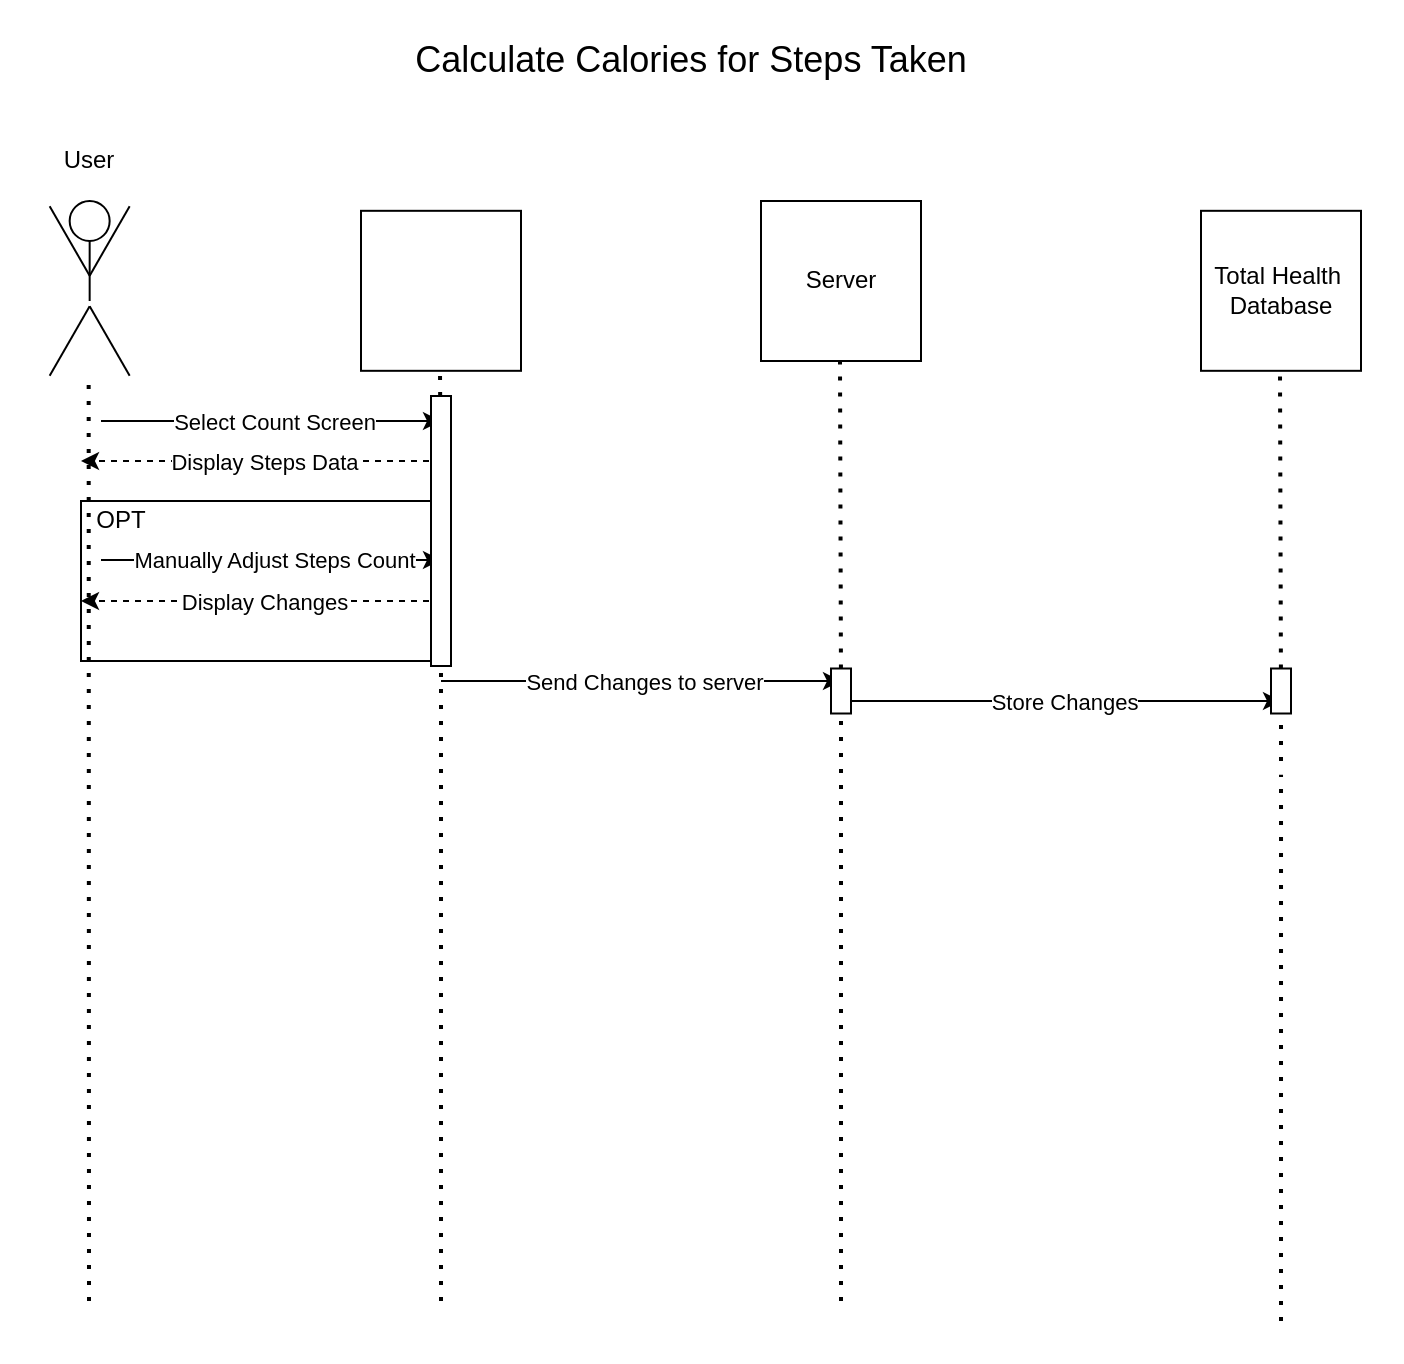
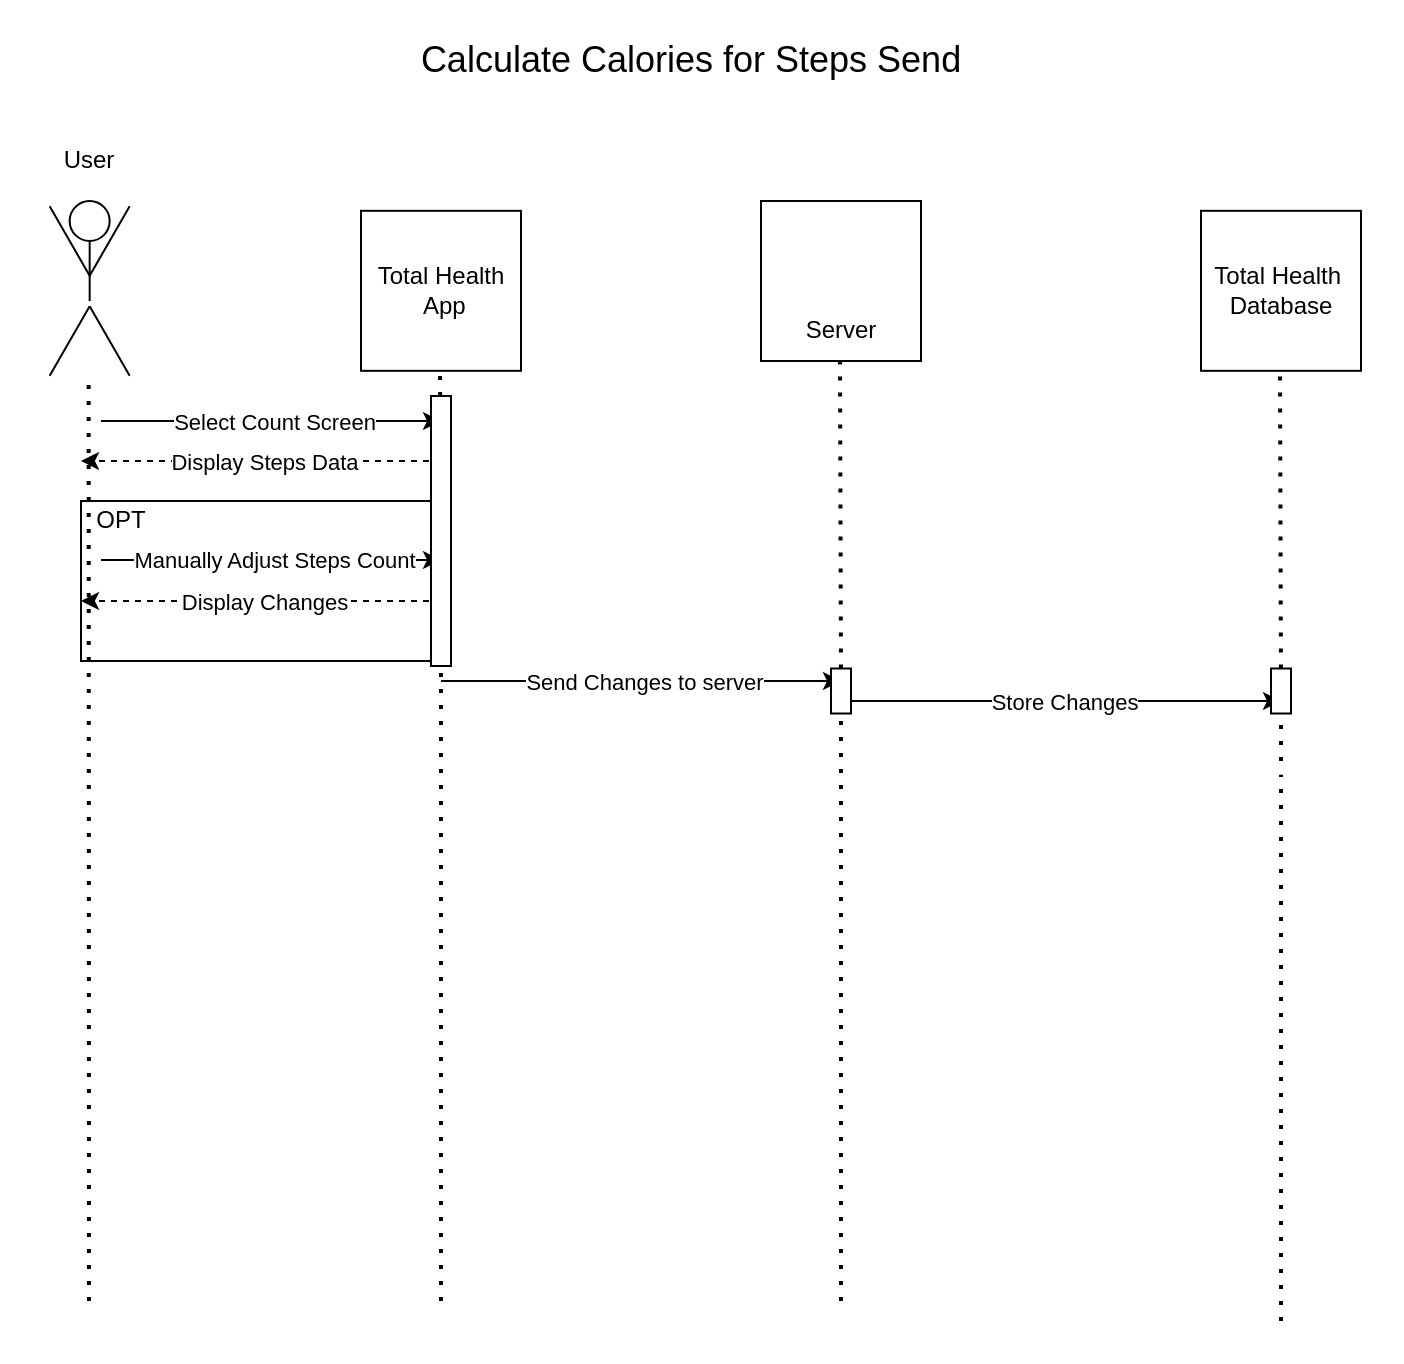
node "Calculate Calories for Steps Taken": label "Calculate Calories for Steps Taken" -> "Calculate Calories for Steps Send"
node "Server": moved (841, 281) -> (841, 331)
node "Total Health App": added
